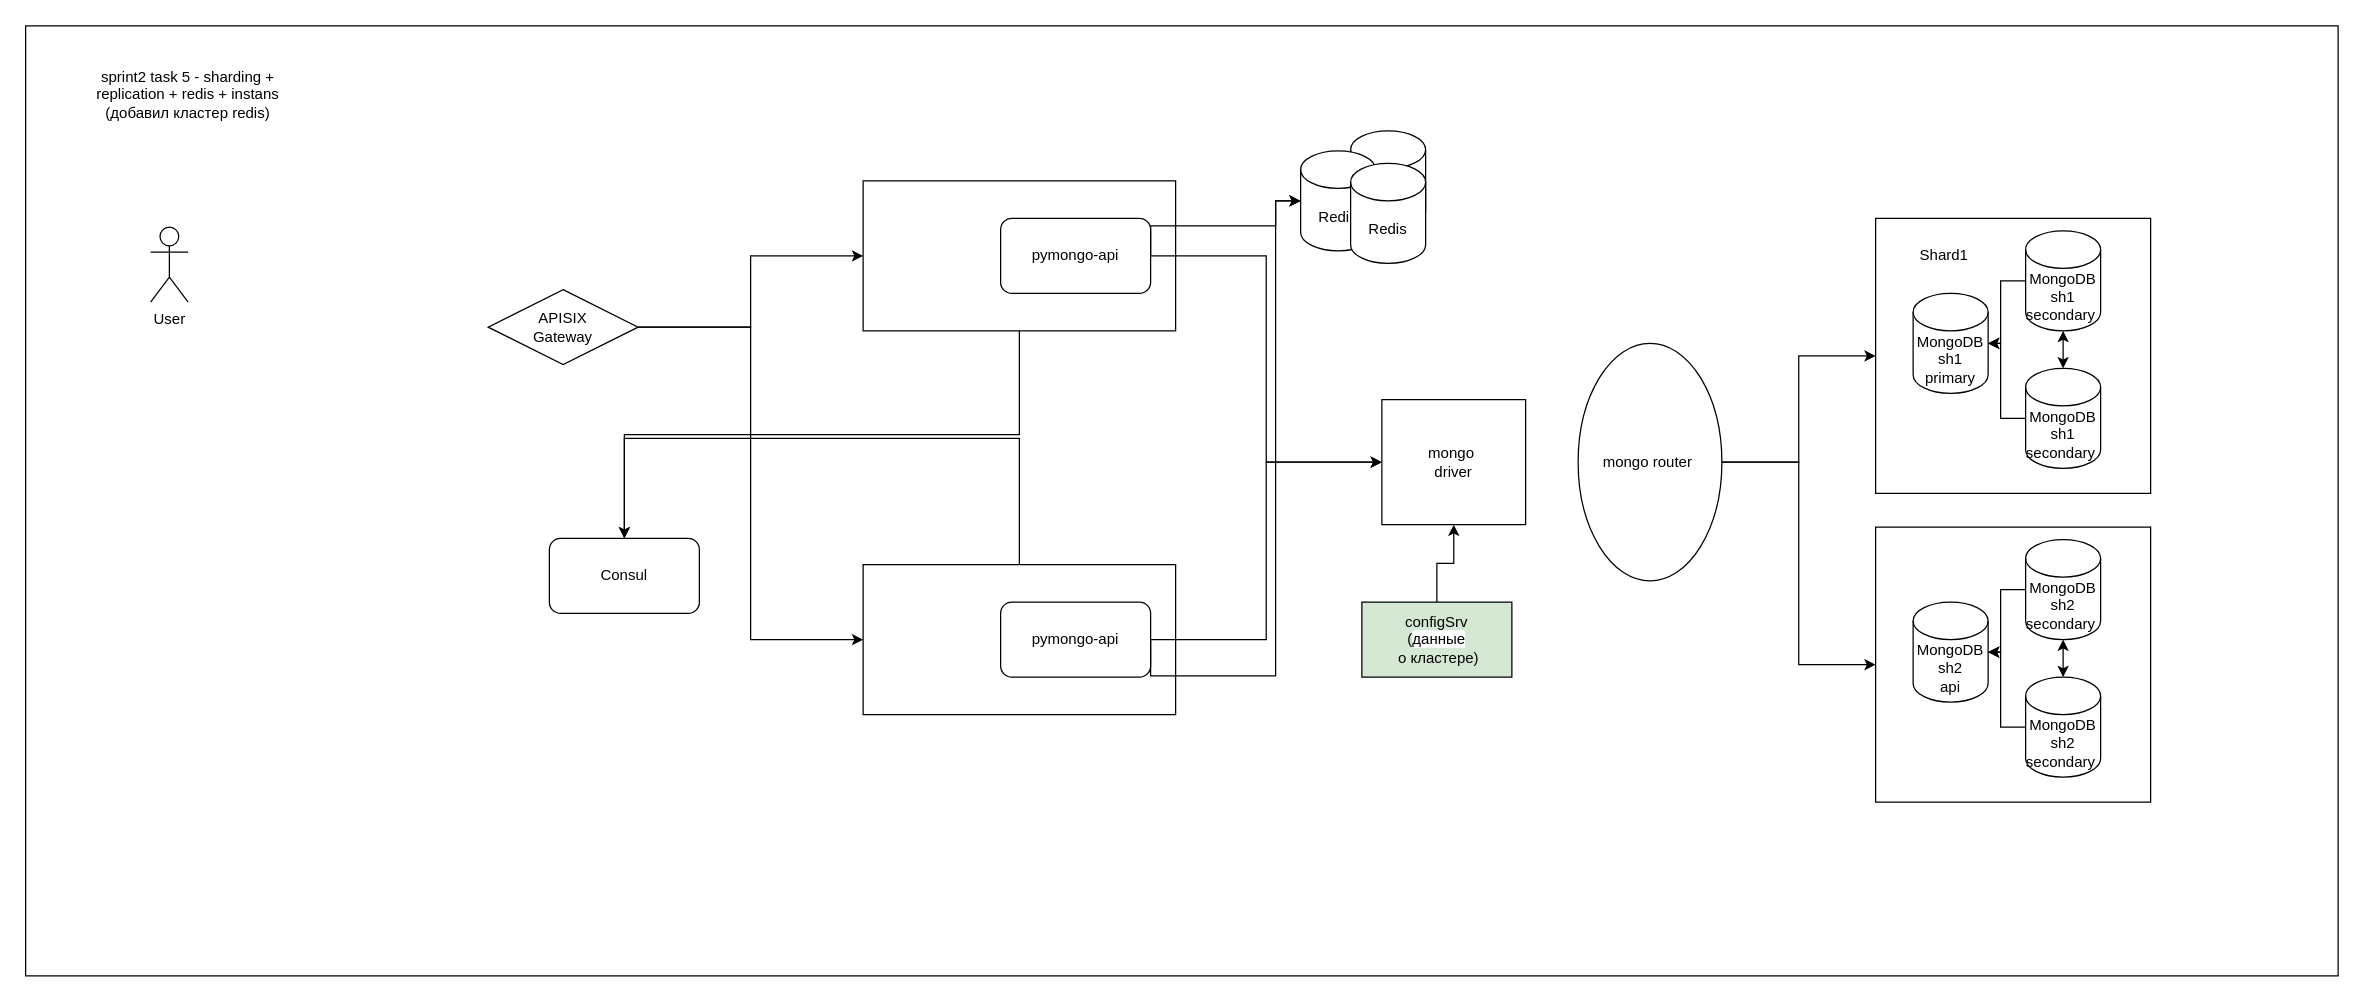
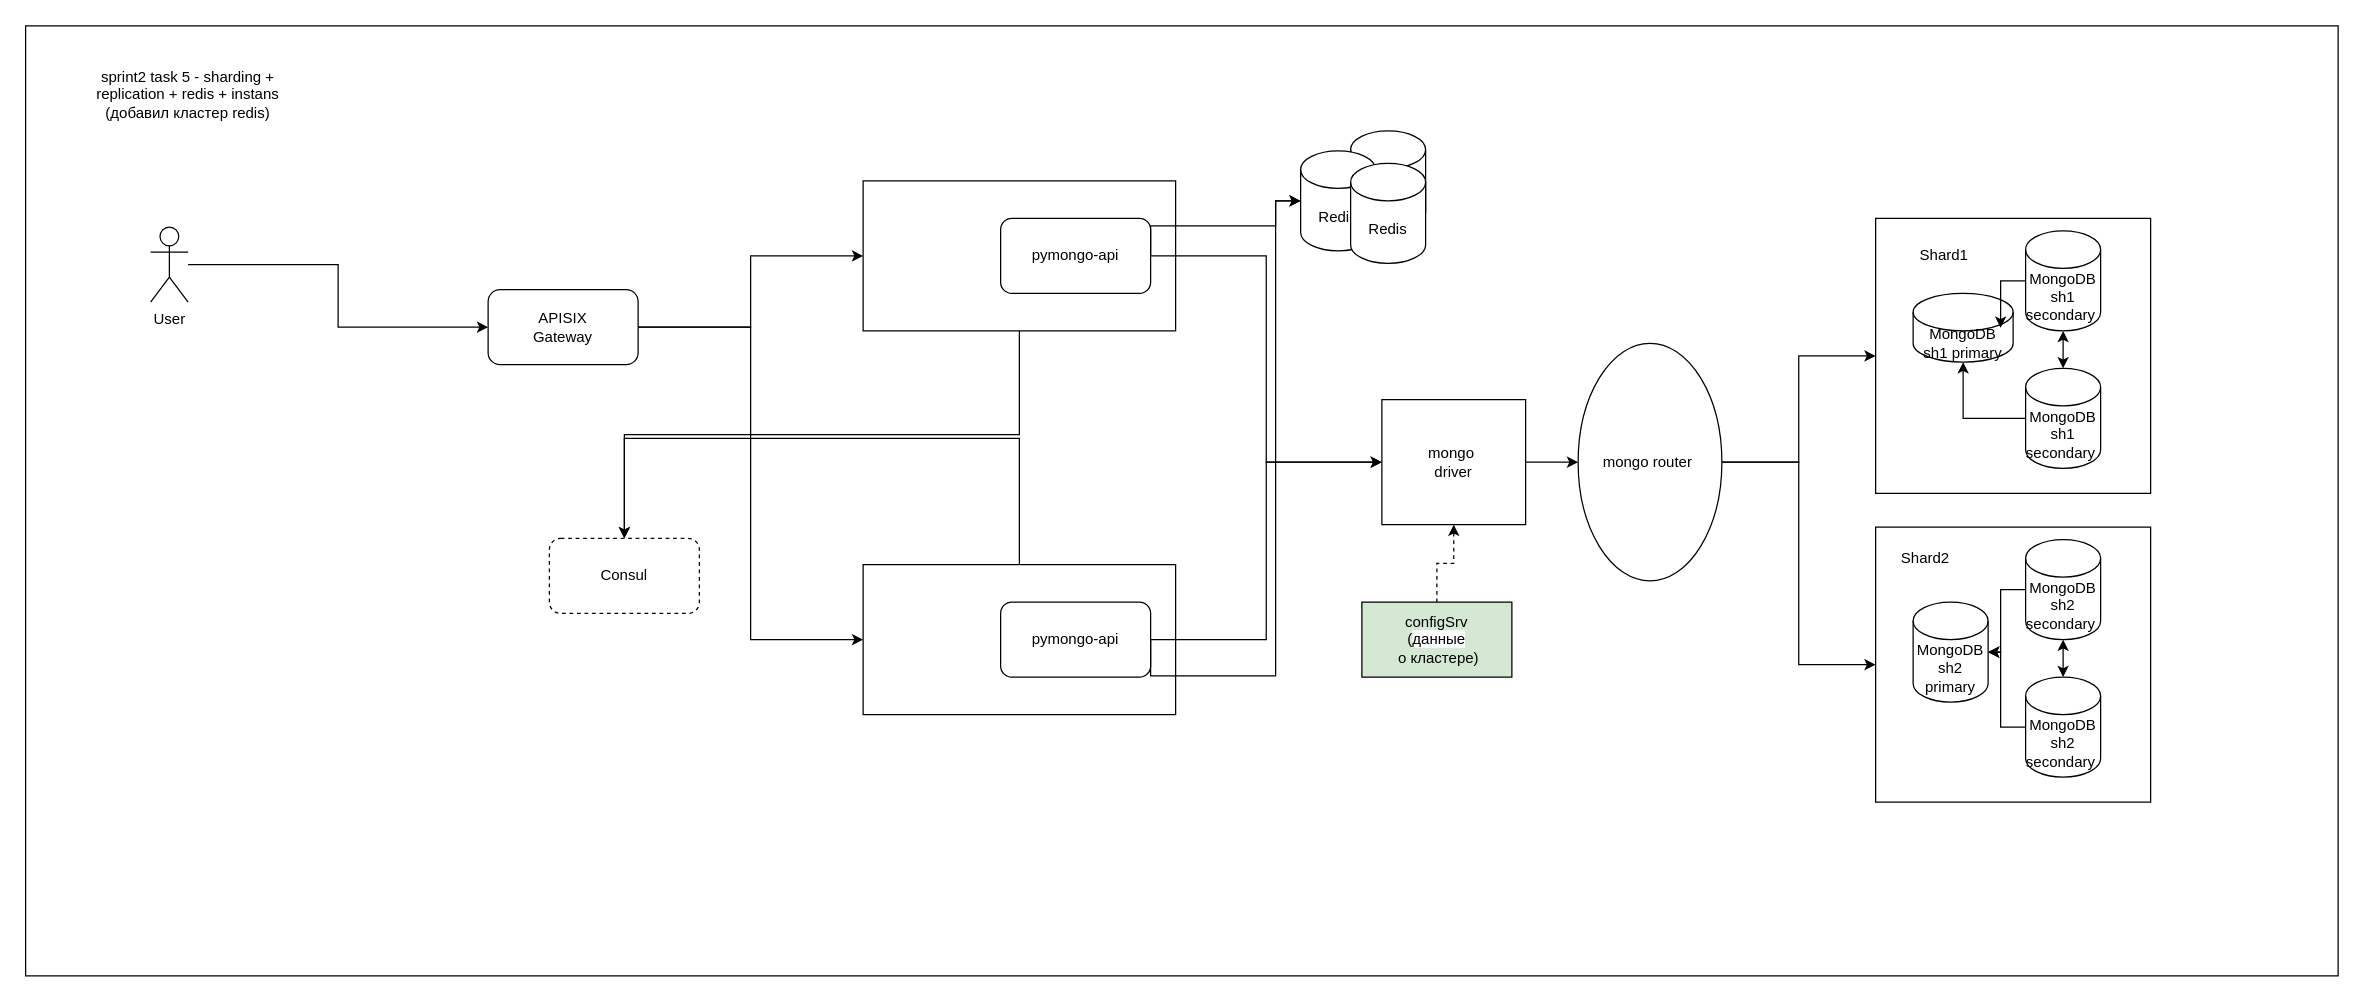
edge "User" -> "APISIX Gateway": added
node "APISIX Gateway": shape diamond -> rounded rectangle
node "MongoDB sh1 primary": size 75x100 -> 100x69
edge "mongo driver" -> "mongo router": added
node "Shard2": added
edge "configSrv (данные о кластере)" -> "mongo driver": style solid -> dashed
node "Consul": style solid -> dashed
node "MongoDB sh2 api": label "MongoDB sh2 api" -> "MongoDB sh2 primary"
